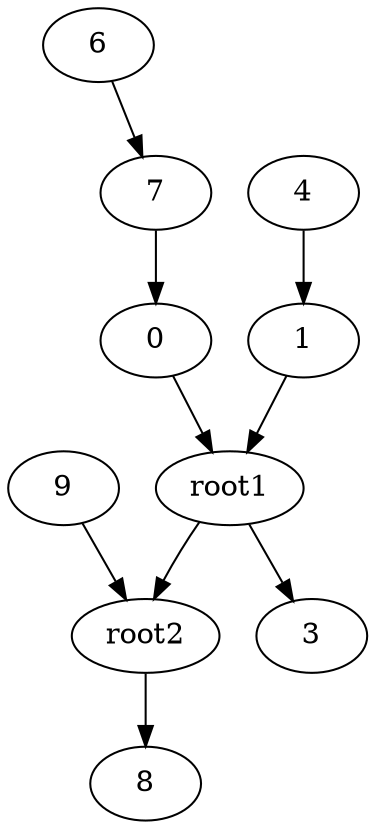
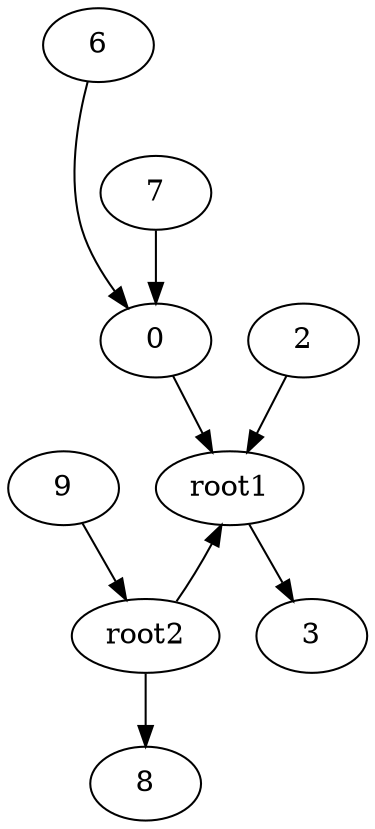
edge "6" -> "7": now "6" -> "0"
node "4": removed
node "1": label "1" -> "2"
edge "root1" -> "root2": reversed
